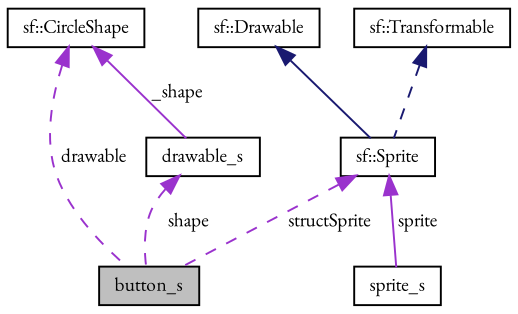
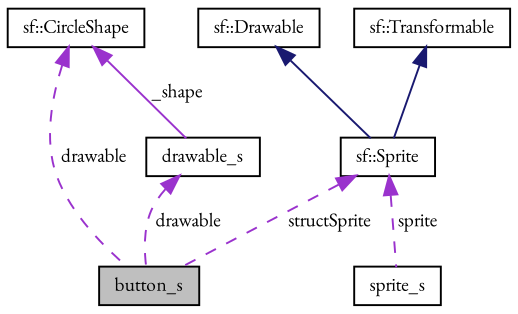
edge "sf::Sprite" -> "sf::Transformable": style dashed -> solid
edge "button_s" -> "drawable_s": label " shape" -> " drawable"
edge "sprite_s" -> "sf::Sprite": style solid -> dashed
